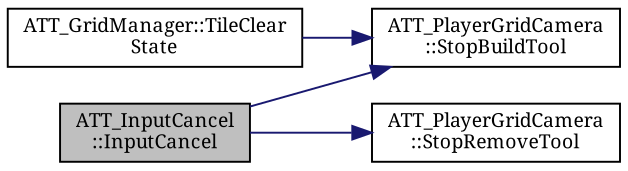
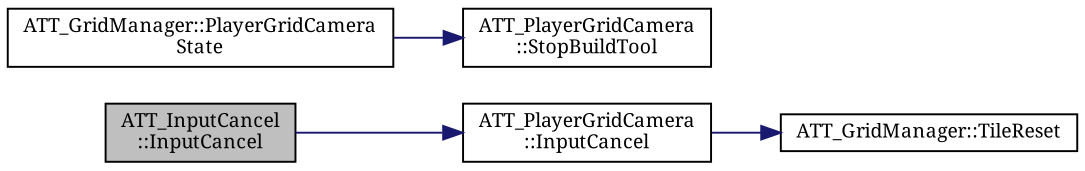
node "ATT_GridManager::TileClear State": label "ATT_GridManager::TileClear State" -> "ATT_GridManager::PlayerGridCamera State"
edge "ATT_InputCancel ::InputCancel" -> "ATT_PlayerGridCamera ::StopBuildTool": removed
node "ATT_PlayerGridCamera ::StopRemoveTool": label "ATT_PlayerGridCamera ::StopRemoveTool" -> "ATT_PlayerGridCamera ::InputCancel"
node "ATT_GridManager::TileReset": added
